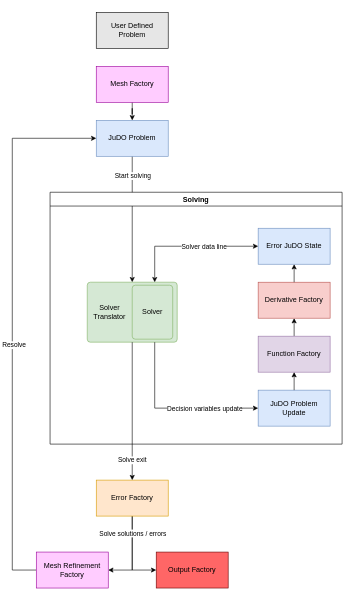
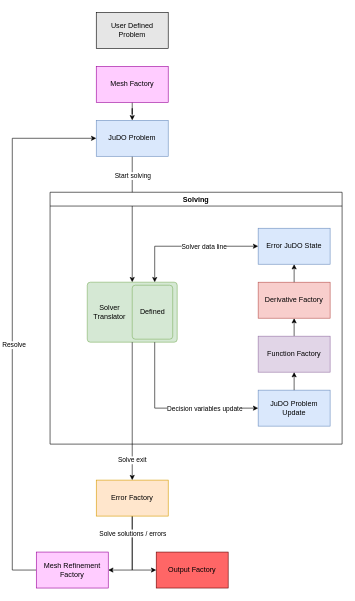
node "Solver": label "Solver" -> "Defined"
